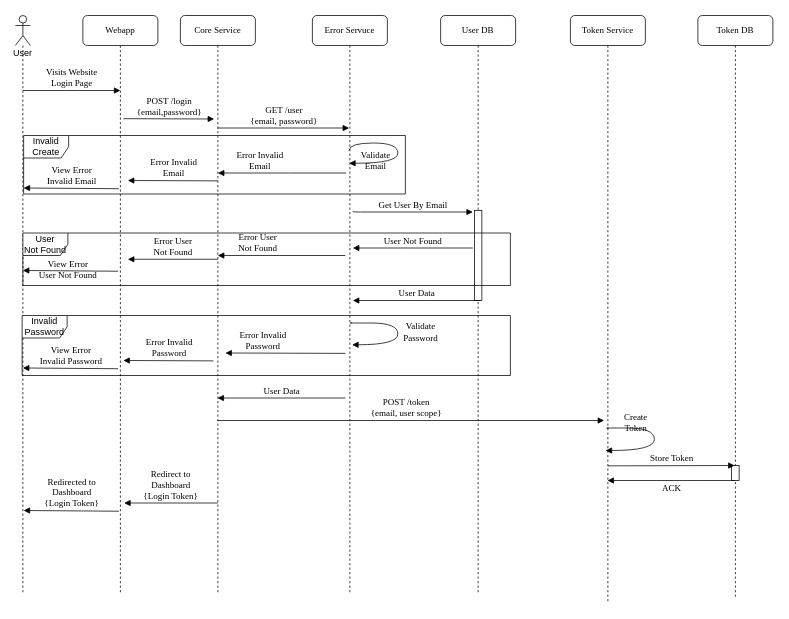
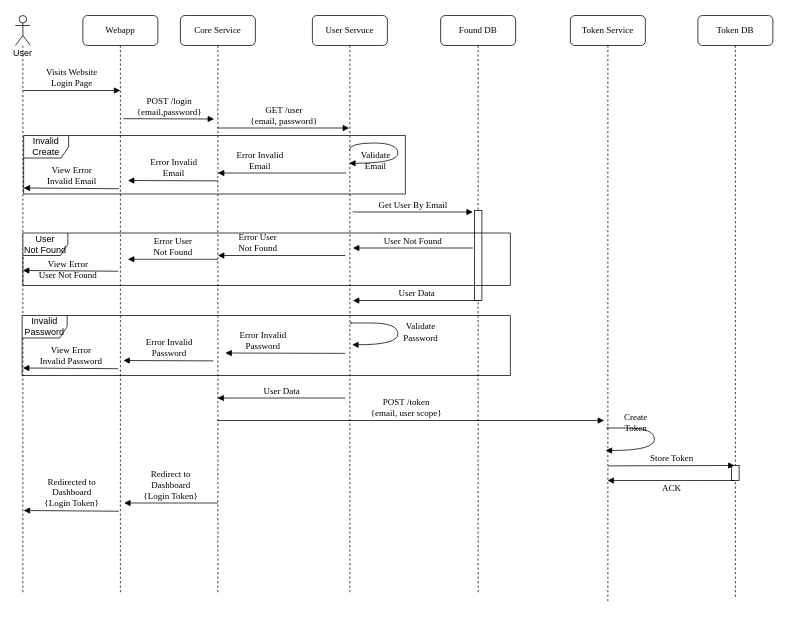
node "Error Servuce": label "Error Servuce" -> "User Servuce"
node "User DB": label "User DB" -> "Found DB"
